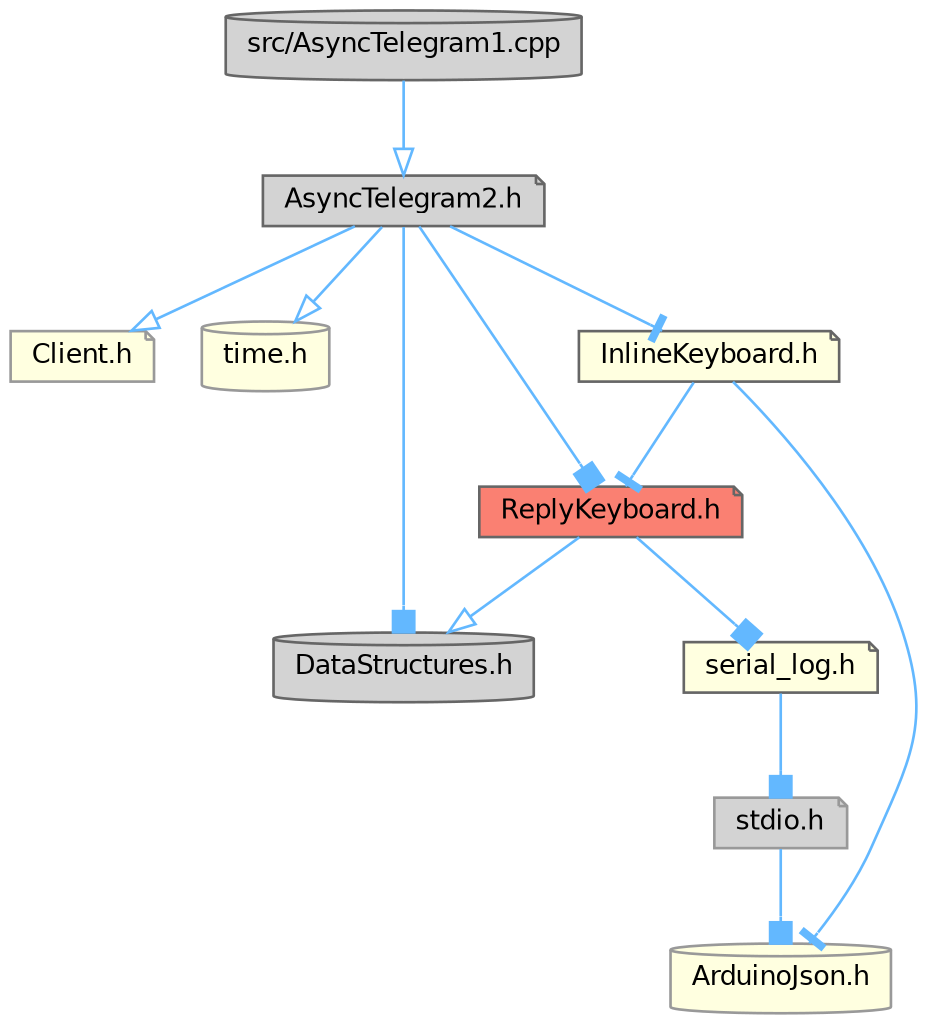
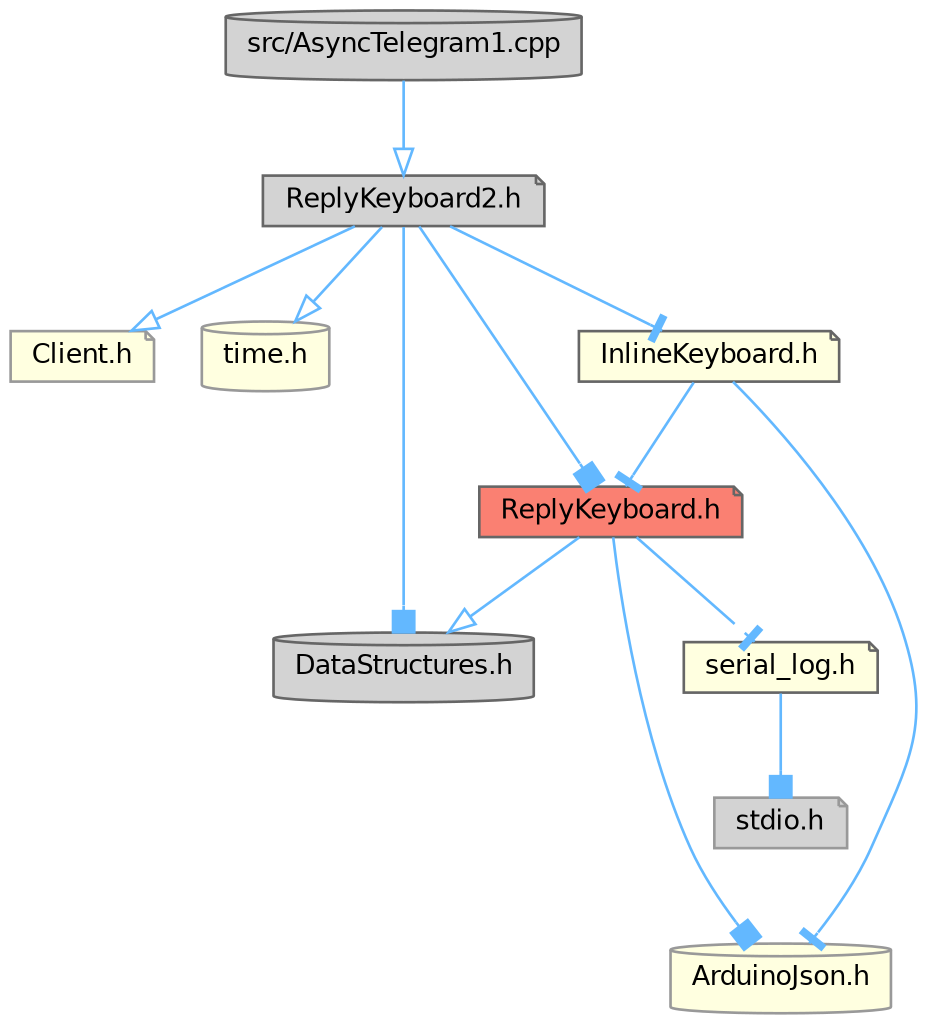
node "AsyncTelegram2.h": label "AsyncTelegram2.h" -> "ReplyKeyboard2.h"
edge "ReplyKeyboard.h" -> "serial_log.h": arrowhead box -> tee
edge "stdio.h" -> "ArduinoJson.h": now "ReplyKeyboard.h" -> "ArduinoJson.h"
